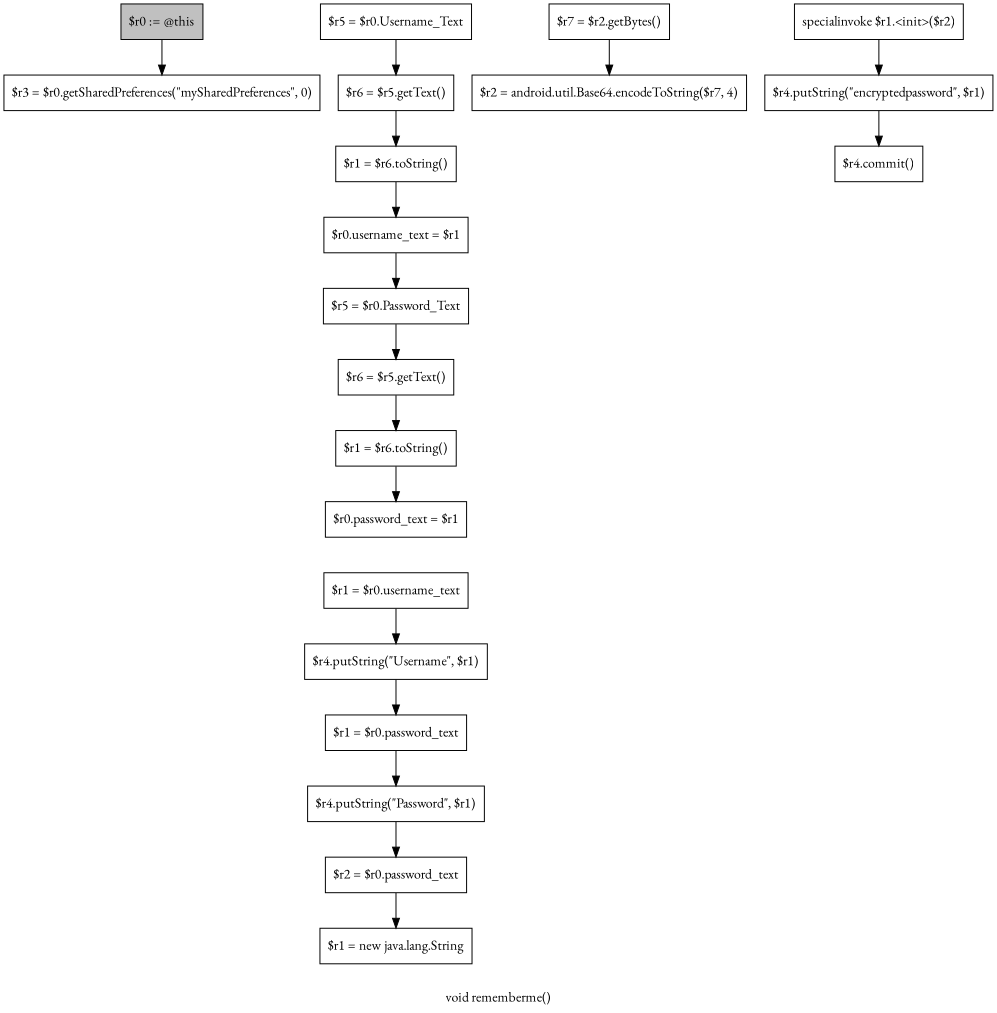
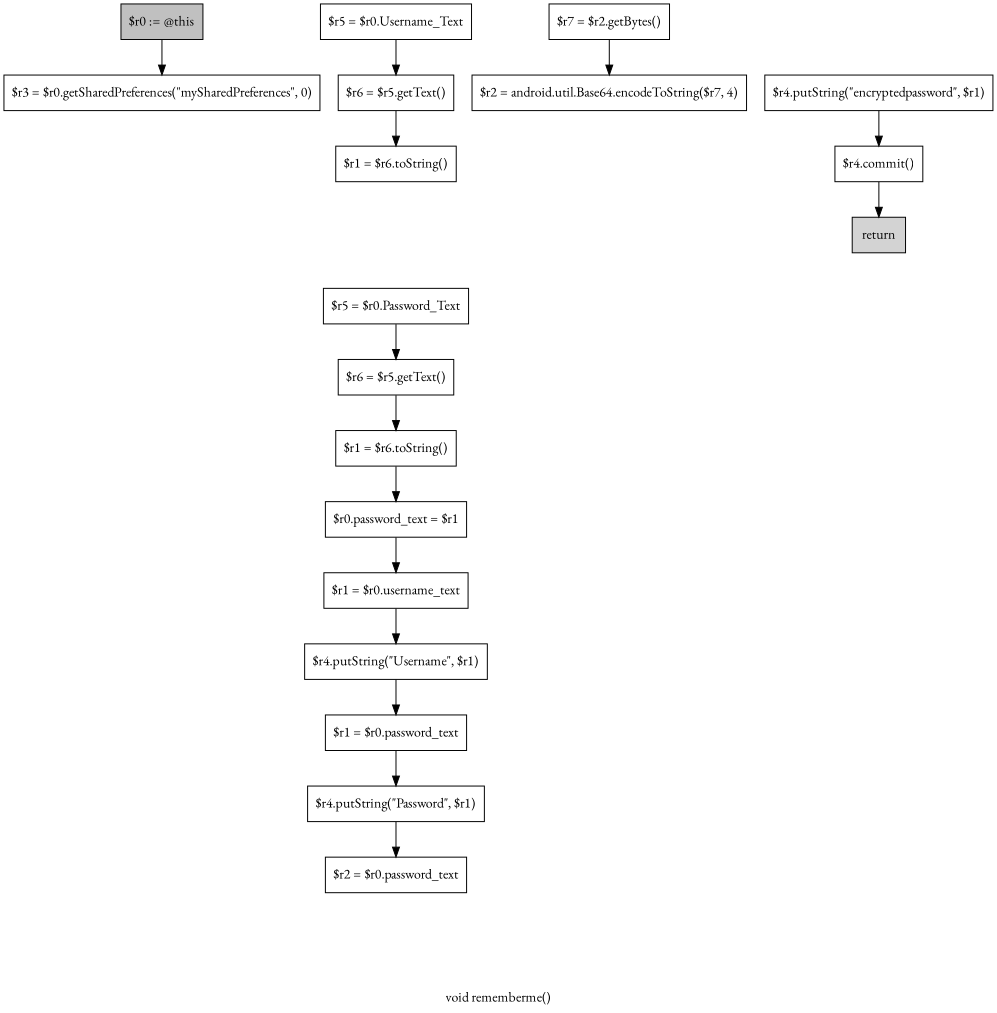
node "specialinvoke $r1.<init>($r2)": removed
node "$r0.username_text = $r1": removed
node "return": added
edge "$r0.password_text = $r1" -> "$r1 = $r0.username_text": added
node "$r1 = new java.lang.String": removed
